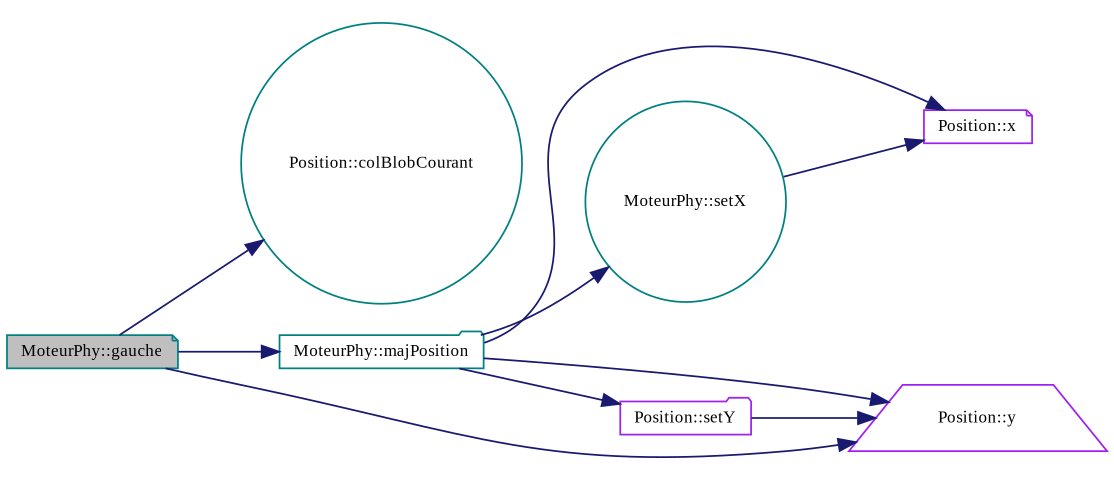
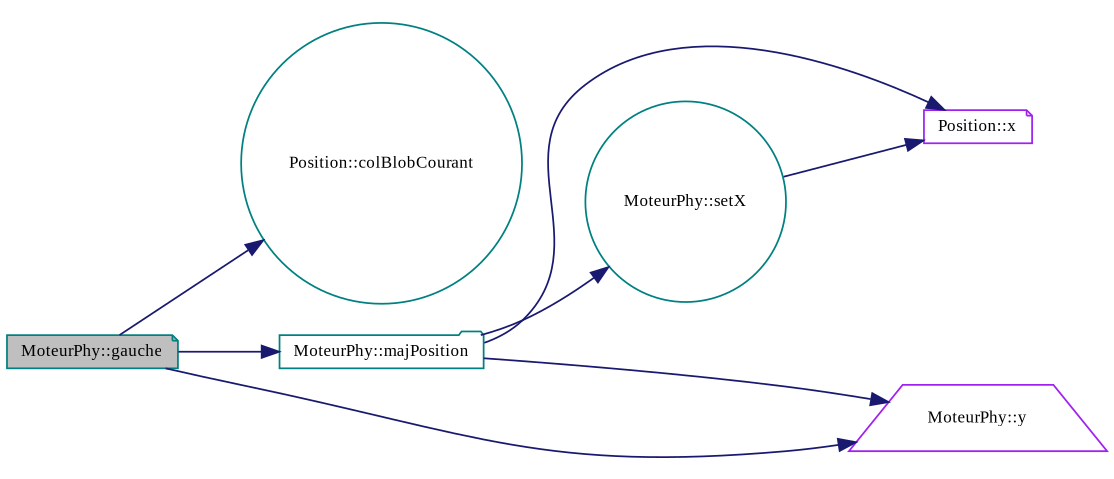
node "Position::setY": removed
node "Position::y": label "Position::y" -> "MoteurPhy::y"
